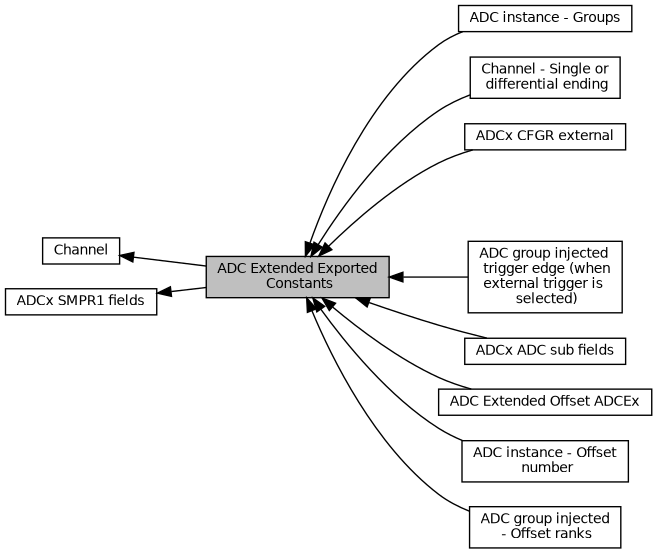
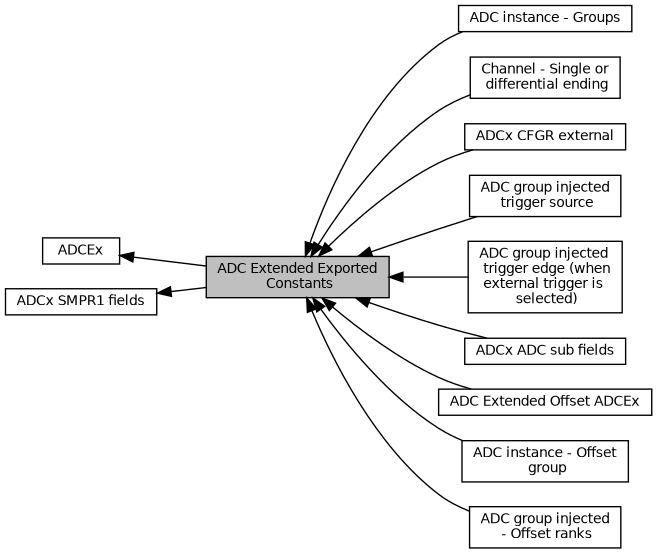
node "ADC group injected trigger source": added
node "Channel": label "Channel" -> "ADCEx"
node "ADC instance - Offset number": label "ADC instance - Offset number" -> "ADC instance - Offset group"
